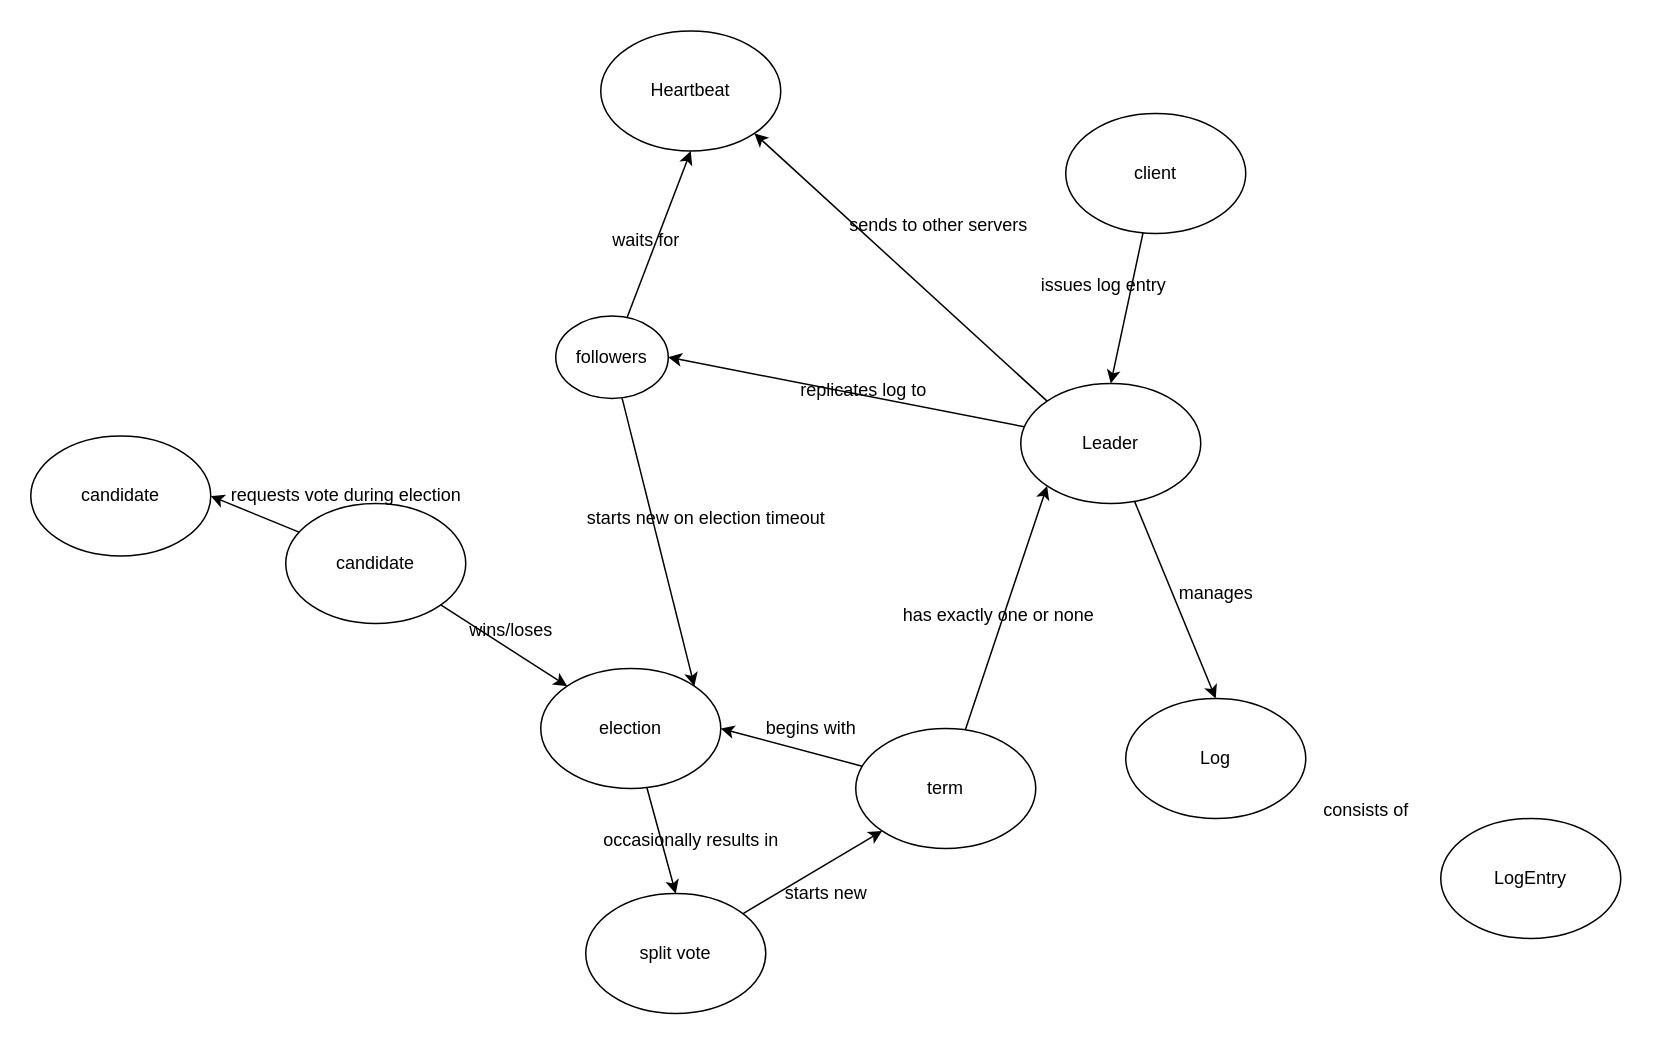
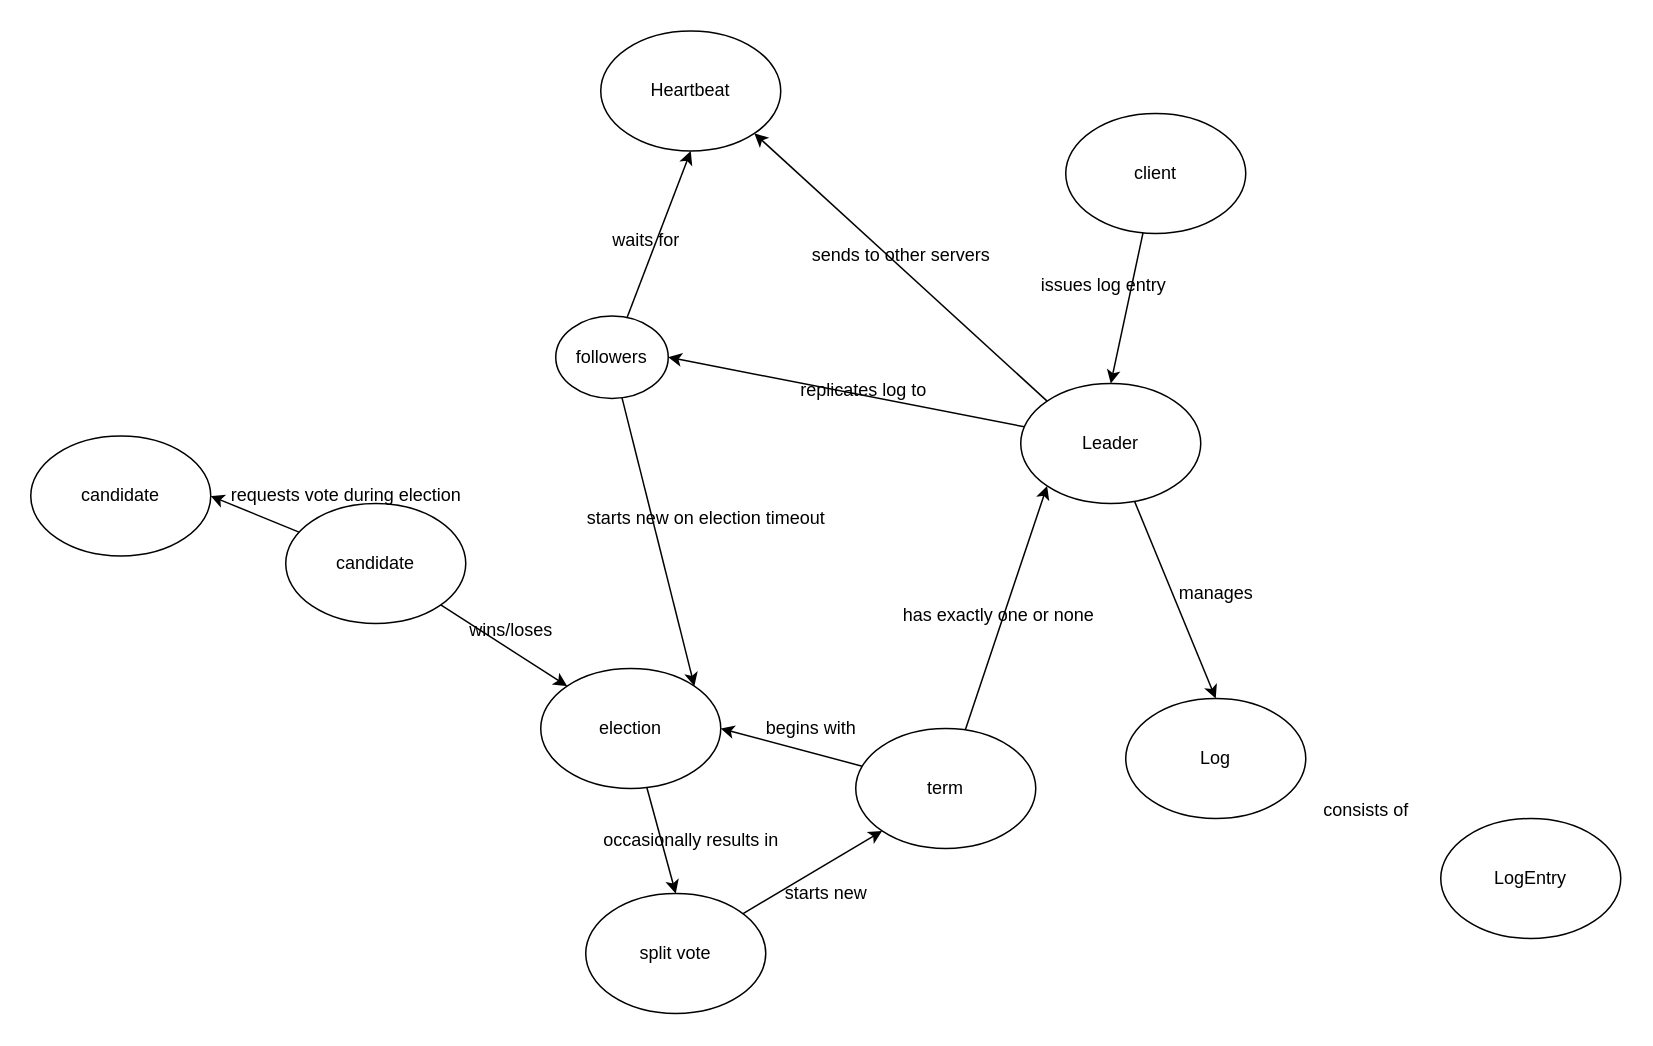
node "sends to other servers": moved (938, 226) -> (901, 256)
